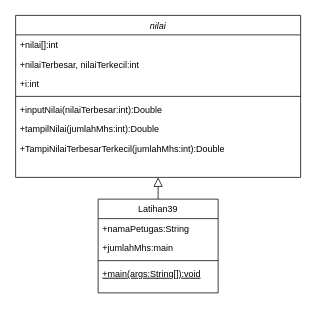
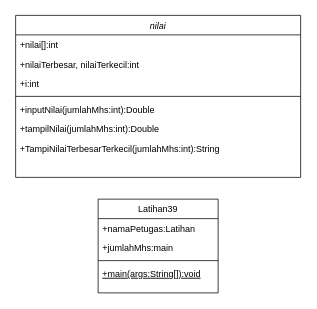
node "+inputNilai(nilaiTerbesar:int):Double": label "+inputNilai(nilaiTerbesar:int):Double" -> "+inputNilai(jumlahMhs:int):Double"
node "+TampiNilaiTerbesarTerkecil(jumlahMhs:int):Double": label "+TampiNilaiTerbesarTerkecil(jumlahMhs:int):Double" -> "+TampiNilaiTerbesarTerkecil(jumlahMhs:int):String"
edge "Latihan39" -> "nilai": removed
node "+namaPetugas:String": label "+namaPetugas:String" -> "+namaPetugas:Latihan"
